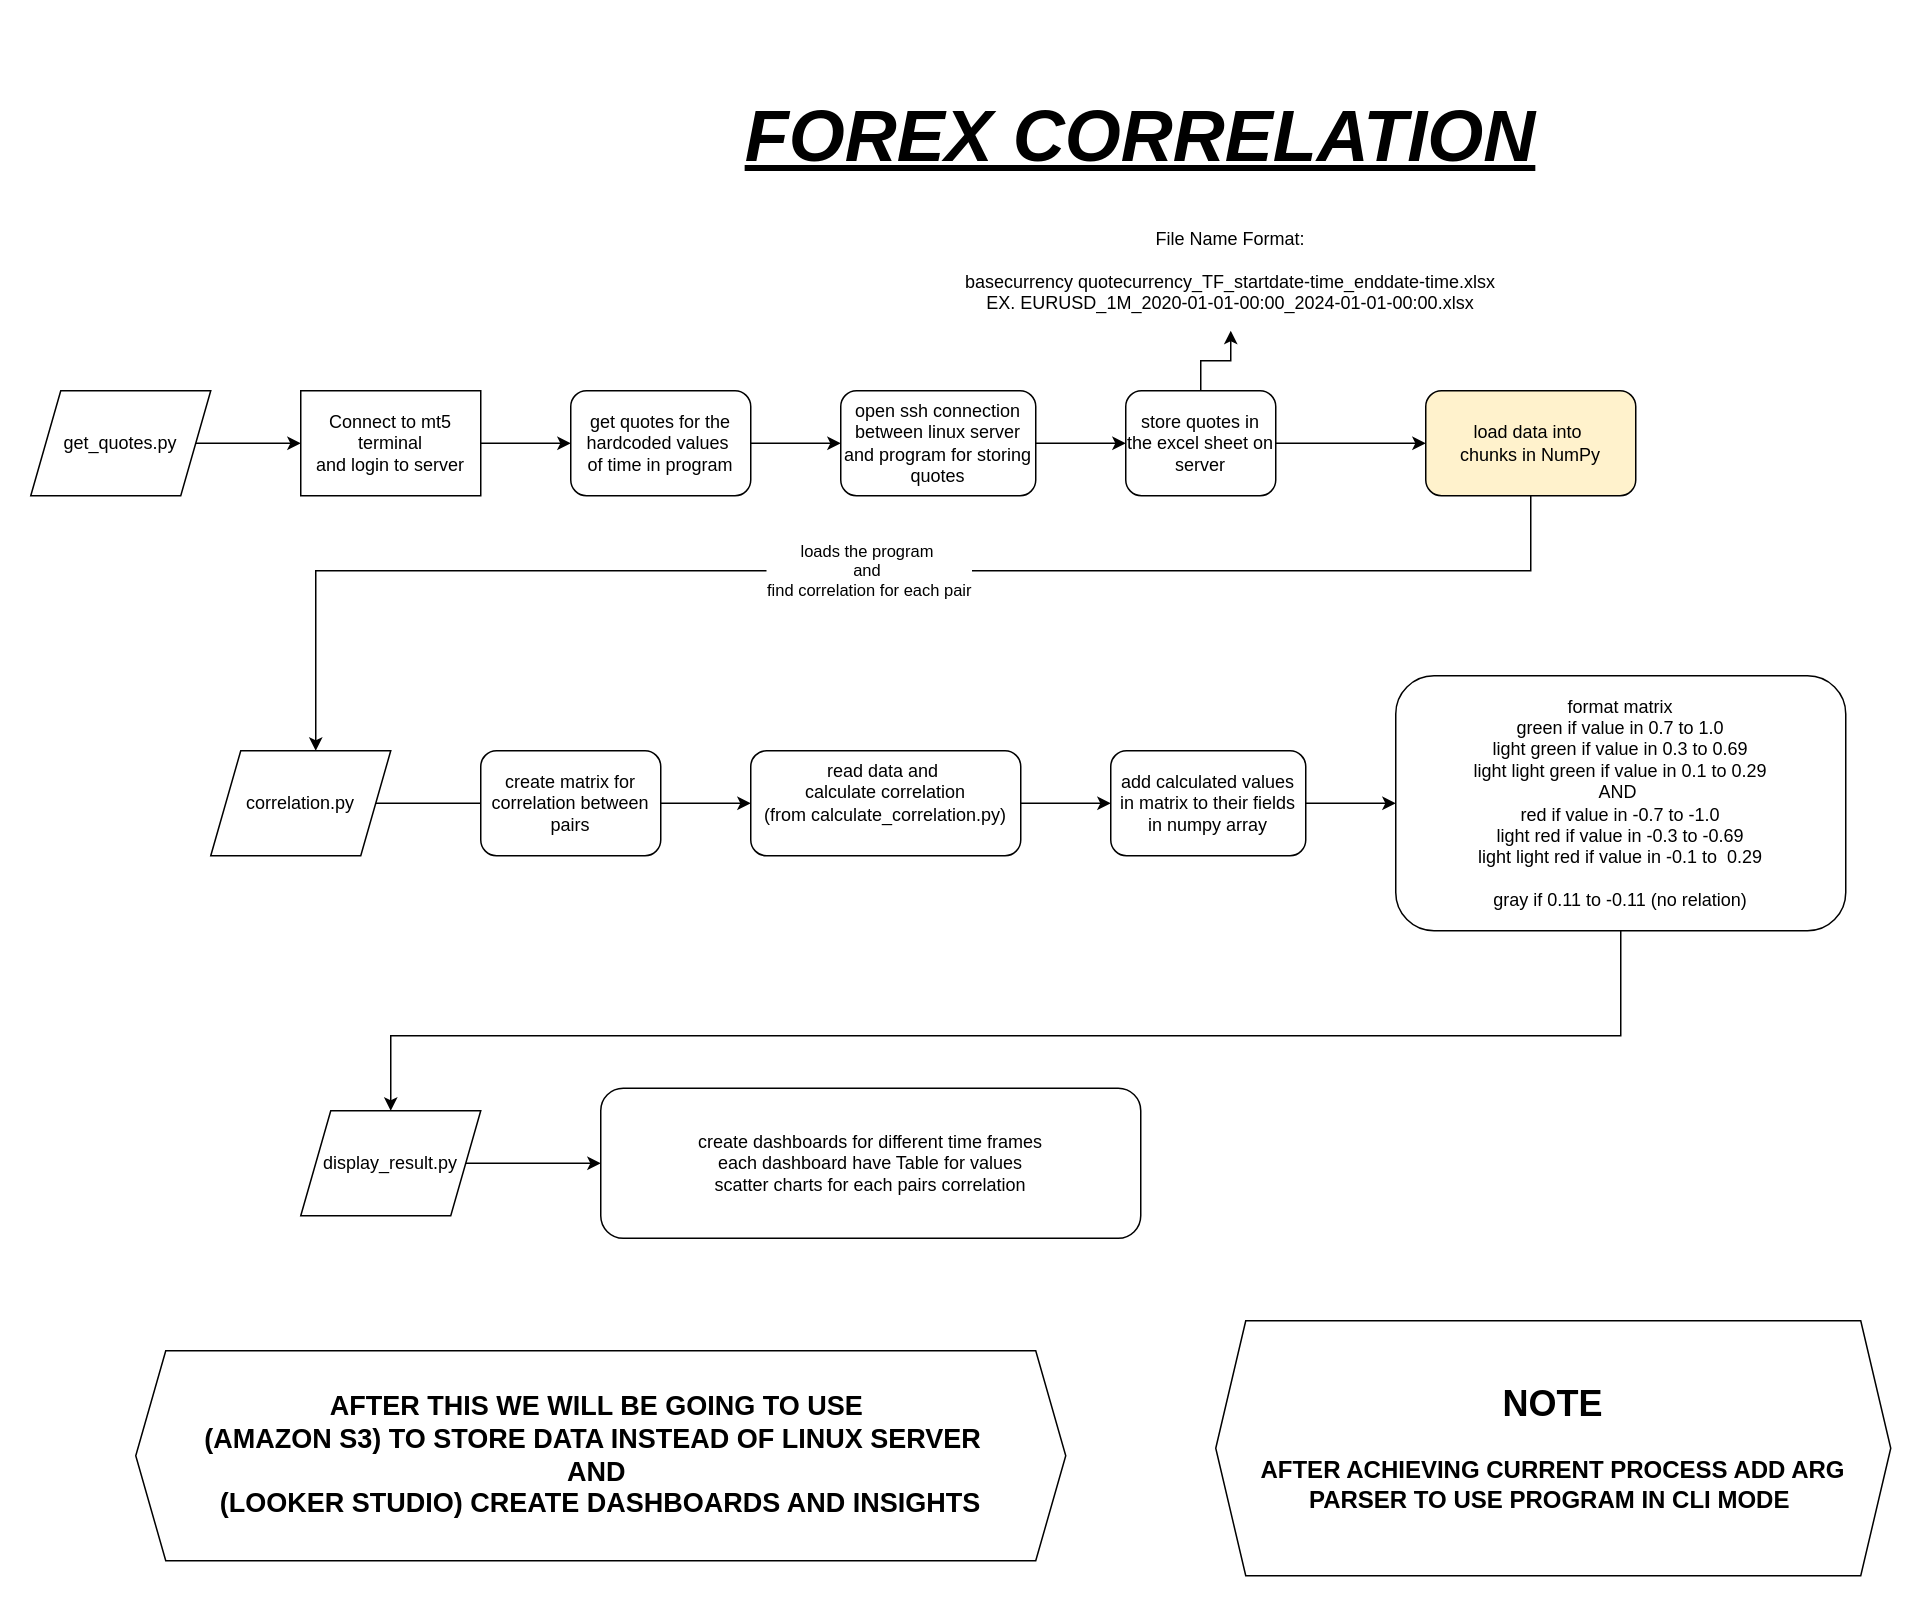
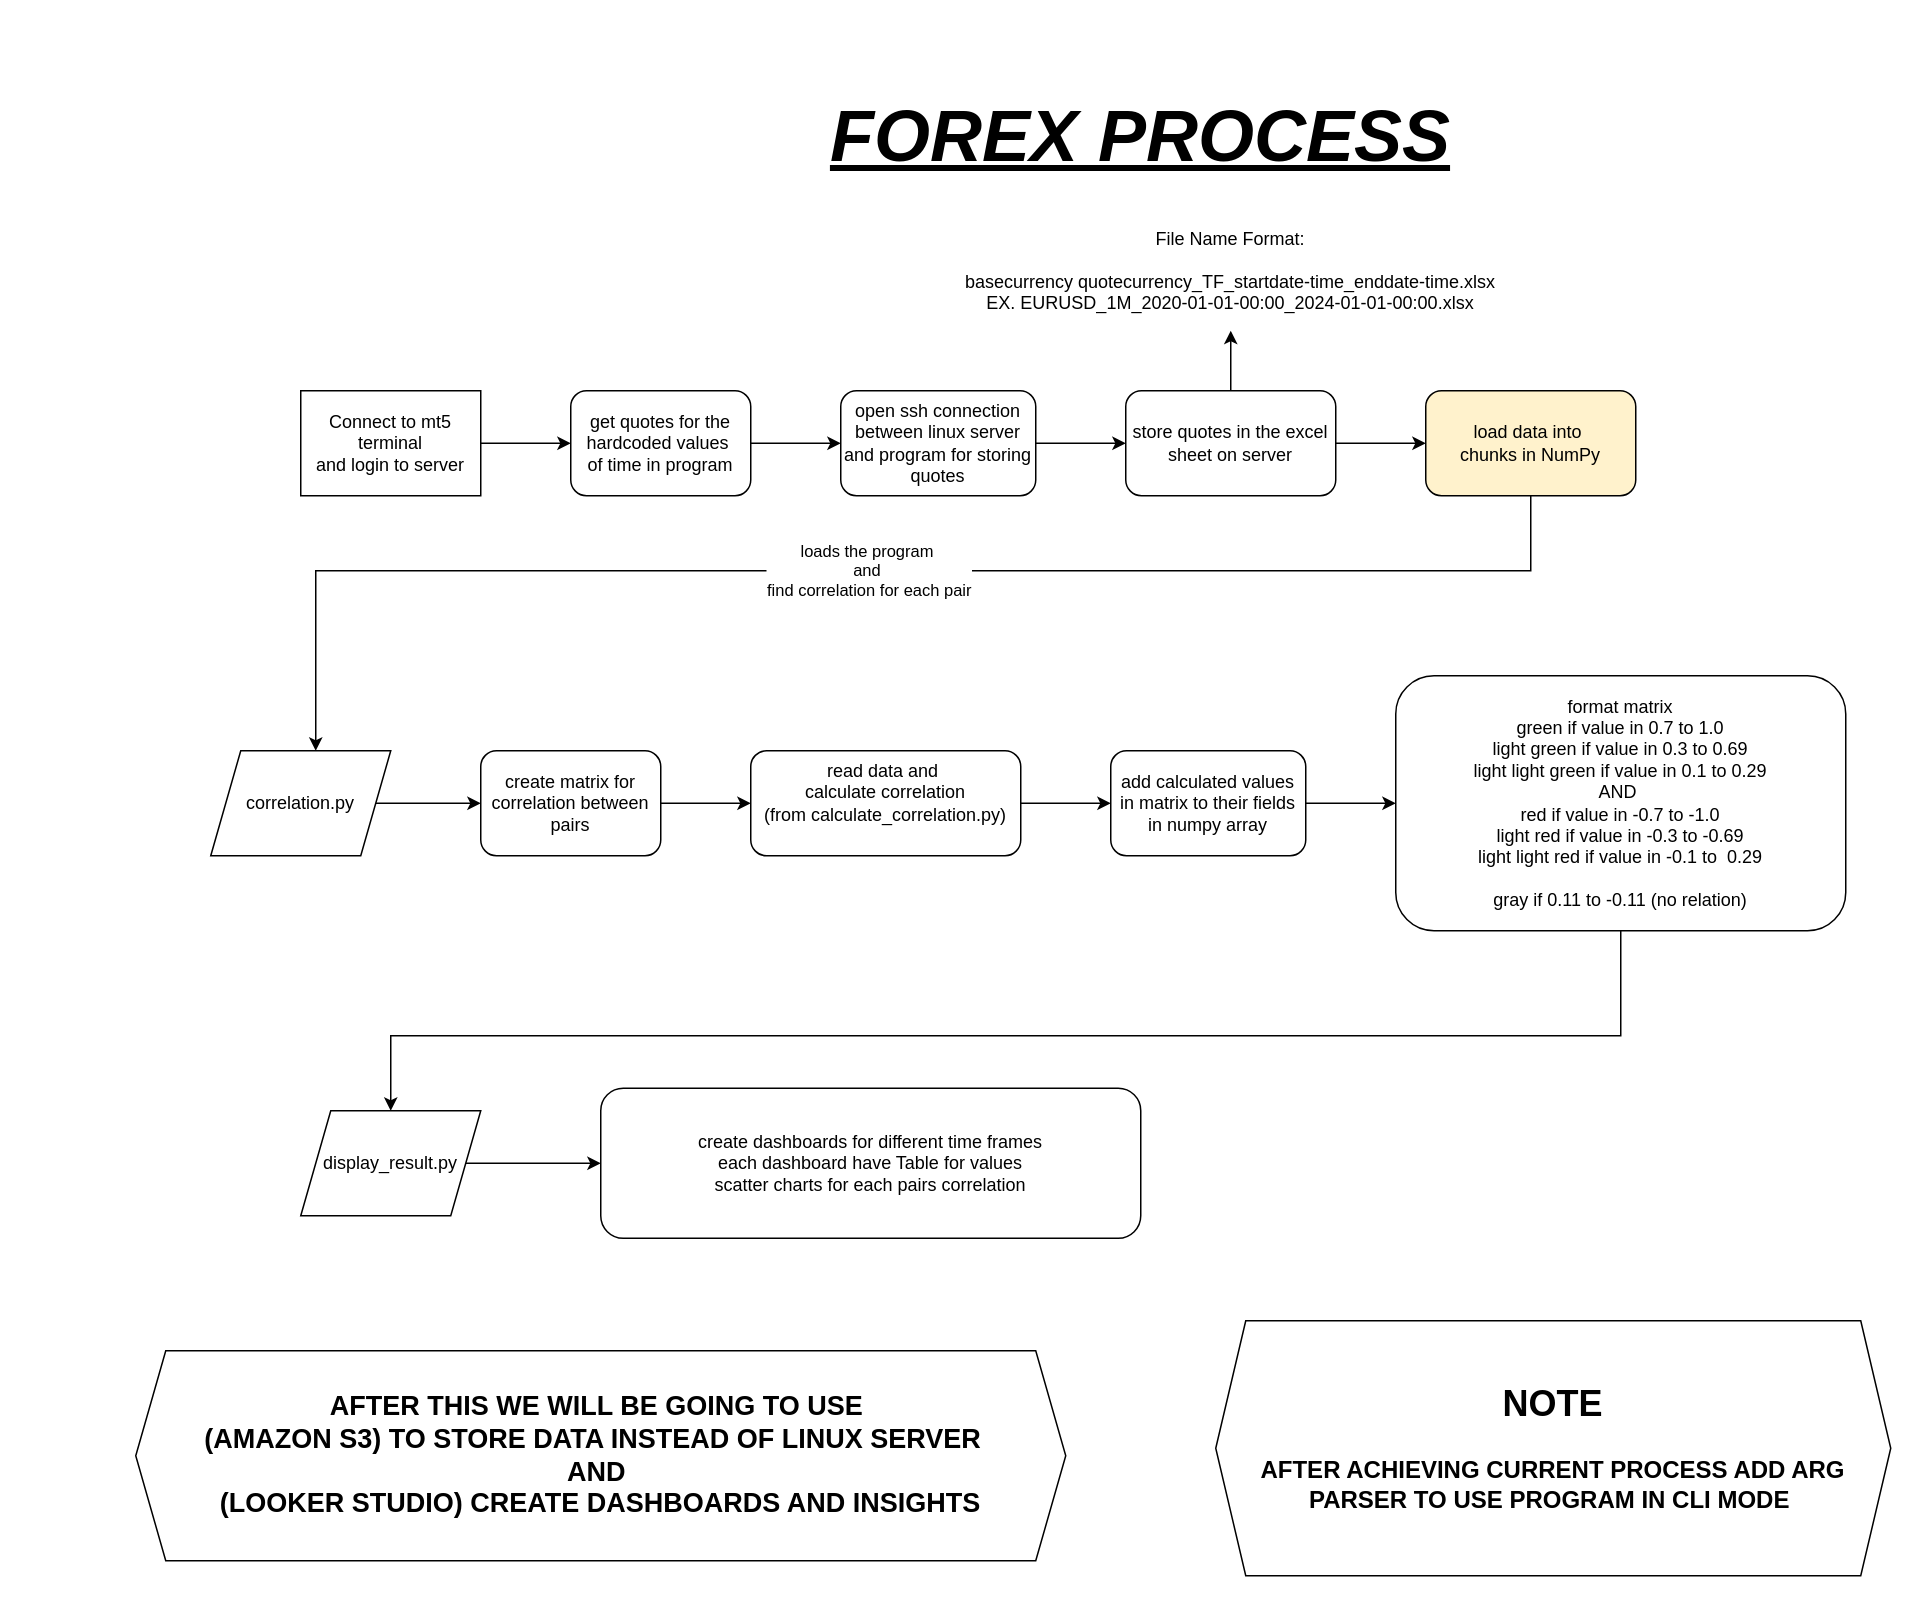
node "FOREX CORRELATION": label "FOREX CORRELATION" -> "FOREX PROCESS"
node "get_quotes.py": removed
edge "get_quotes.py" -> "Connect to mt5 terminal and login to server": removed
node "store quotes in the excel sheet on server": size 150x105 -> 210x105
edge "correlation.py" -- "create matrix for correlation between pairs": arrowhead none -> classic
